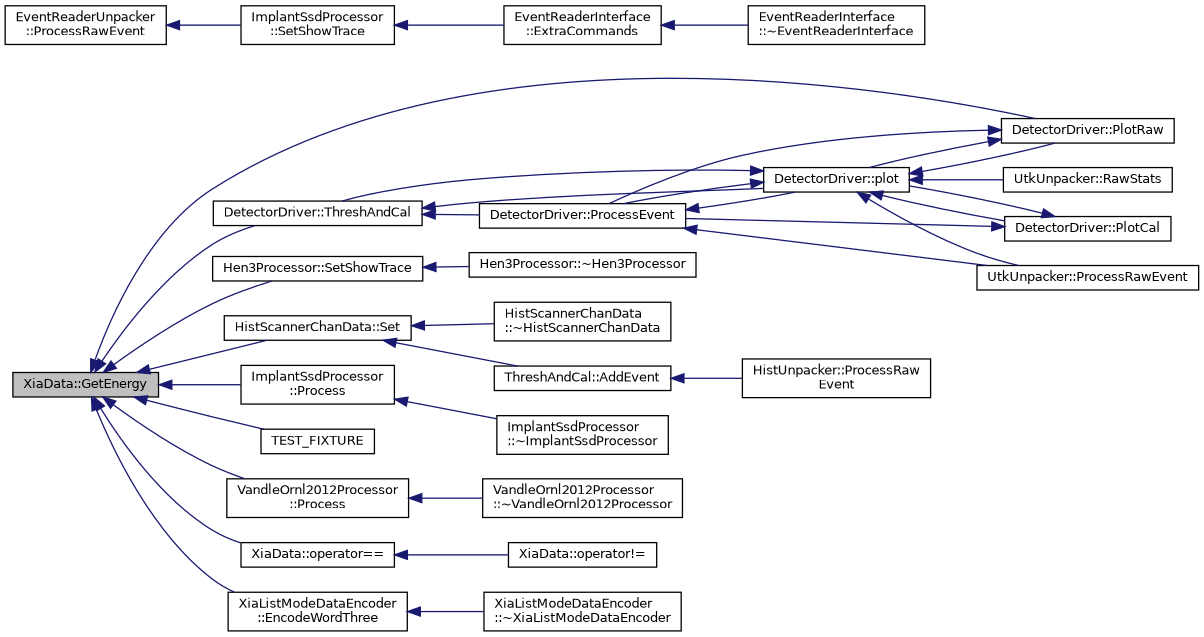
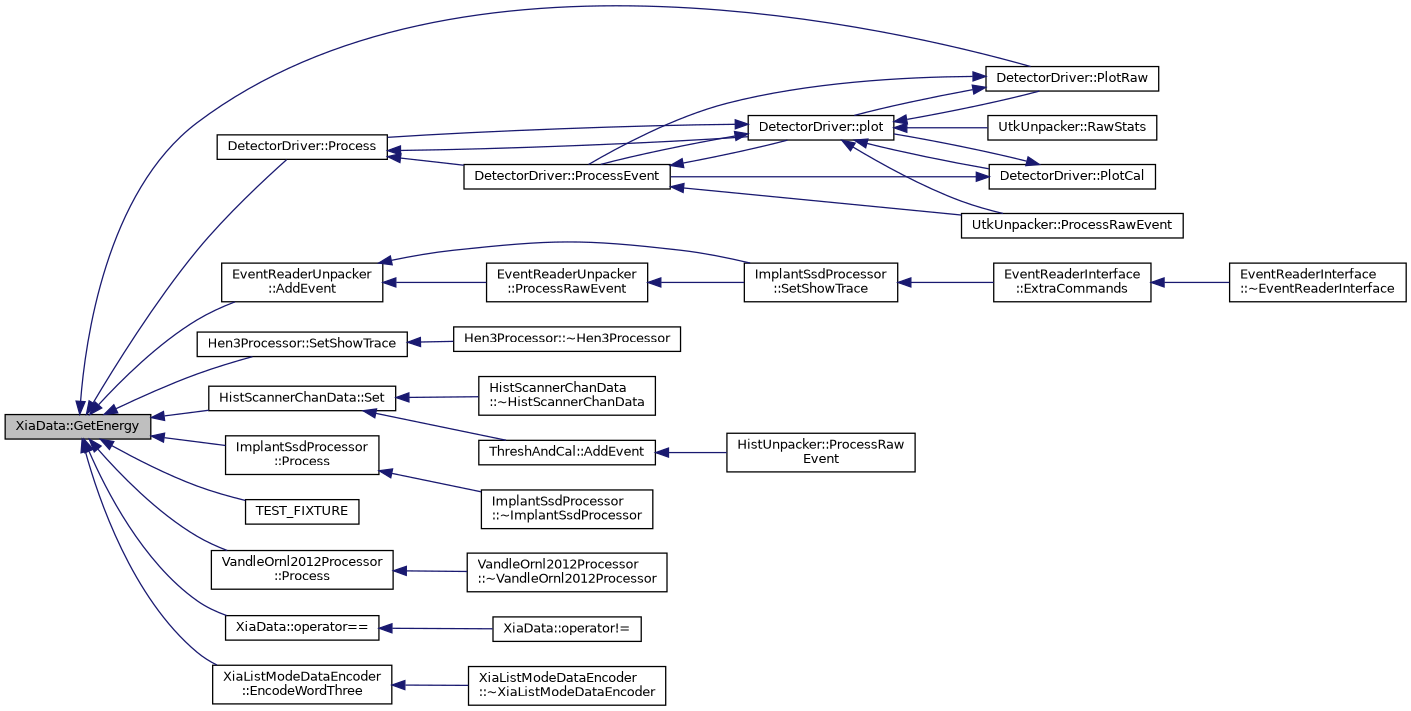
node "DetectorDriver::ThreshAndCal": label "DetectorDriver::ThreshAndCal" -> "DetectorDriver::Process"
node "EventReaderUnpacker ::AddEvent": added
